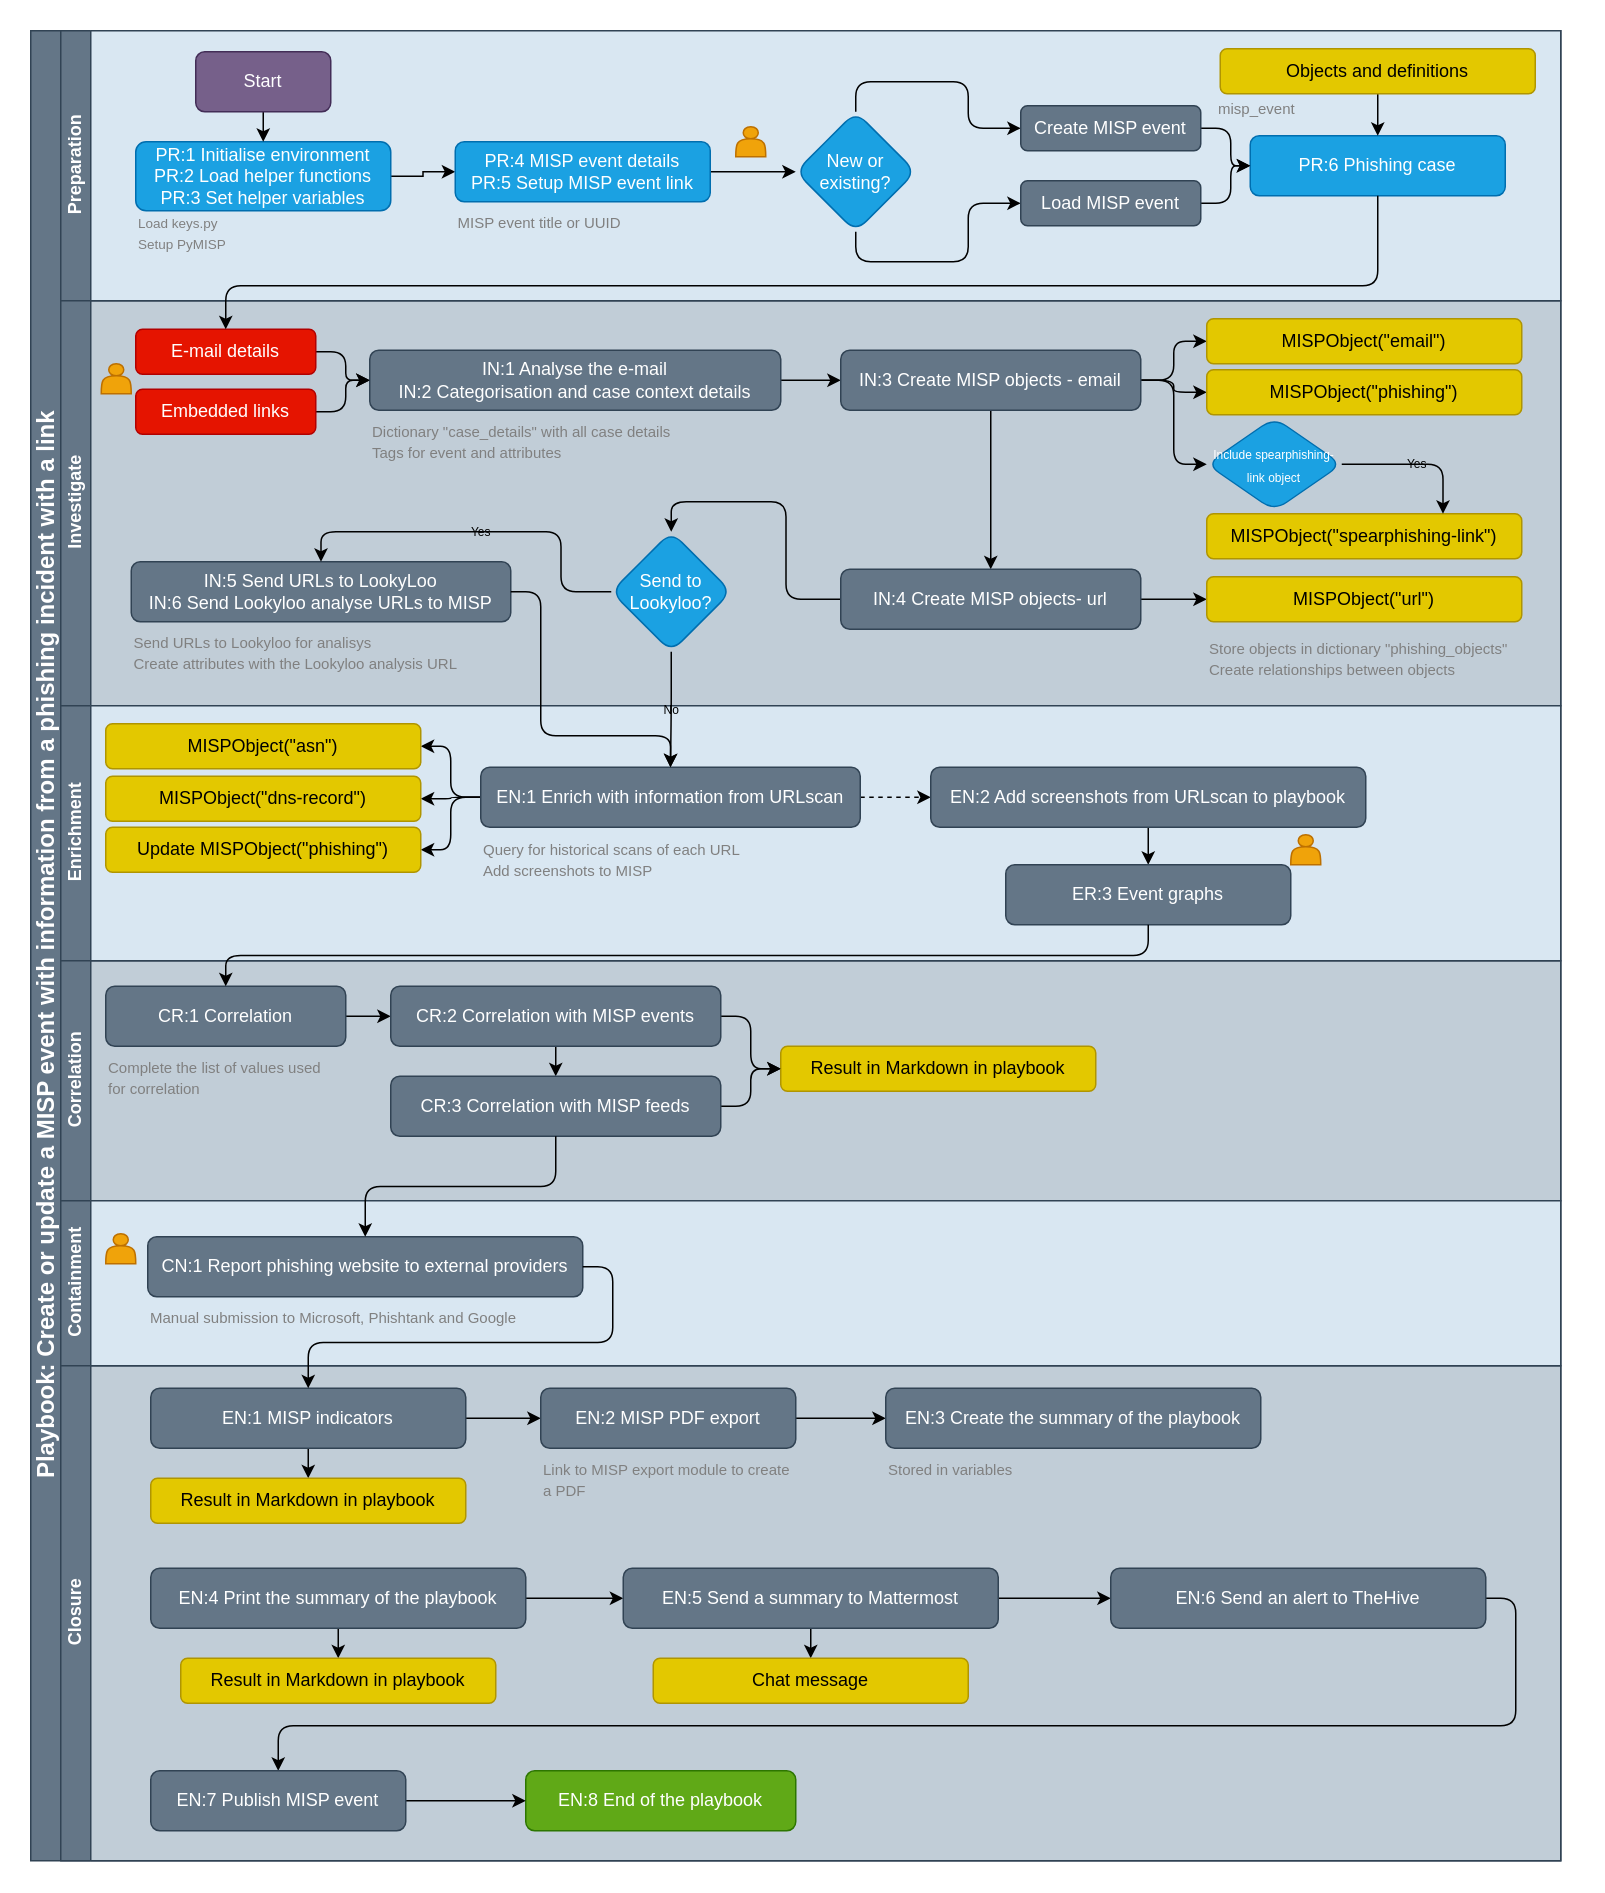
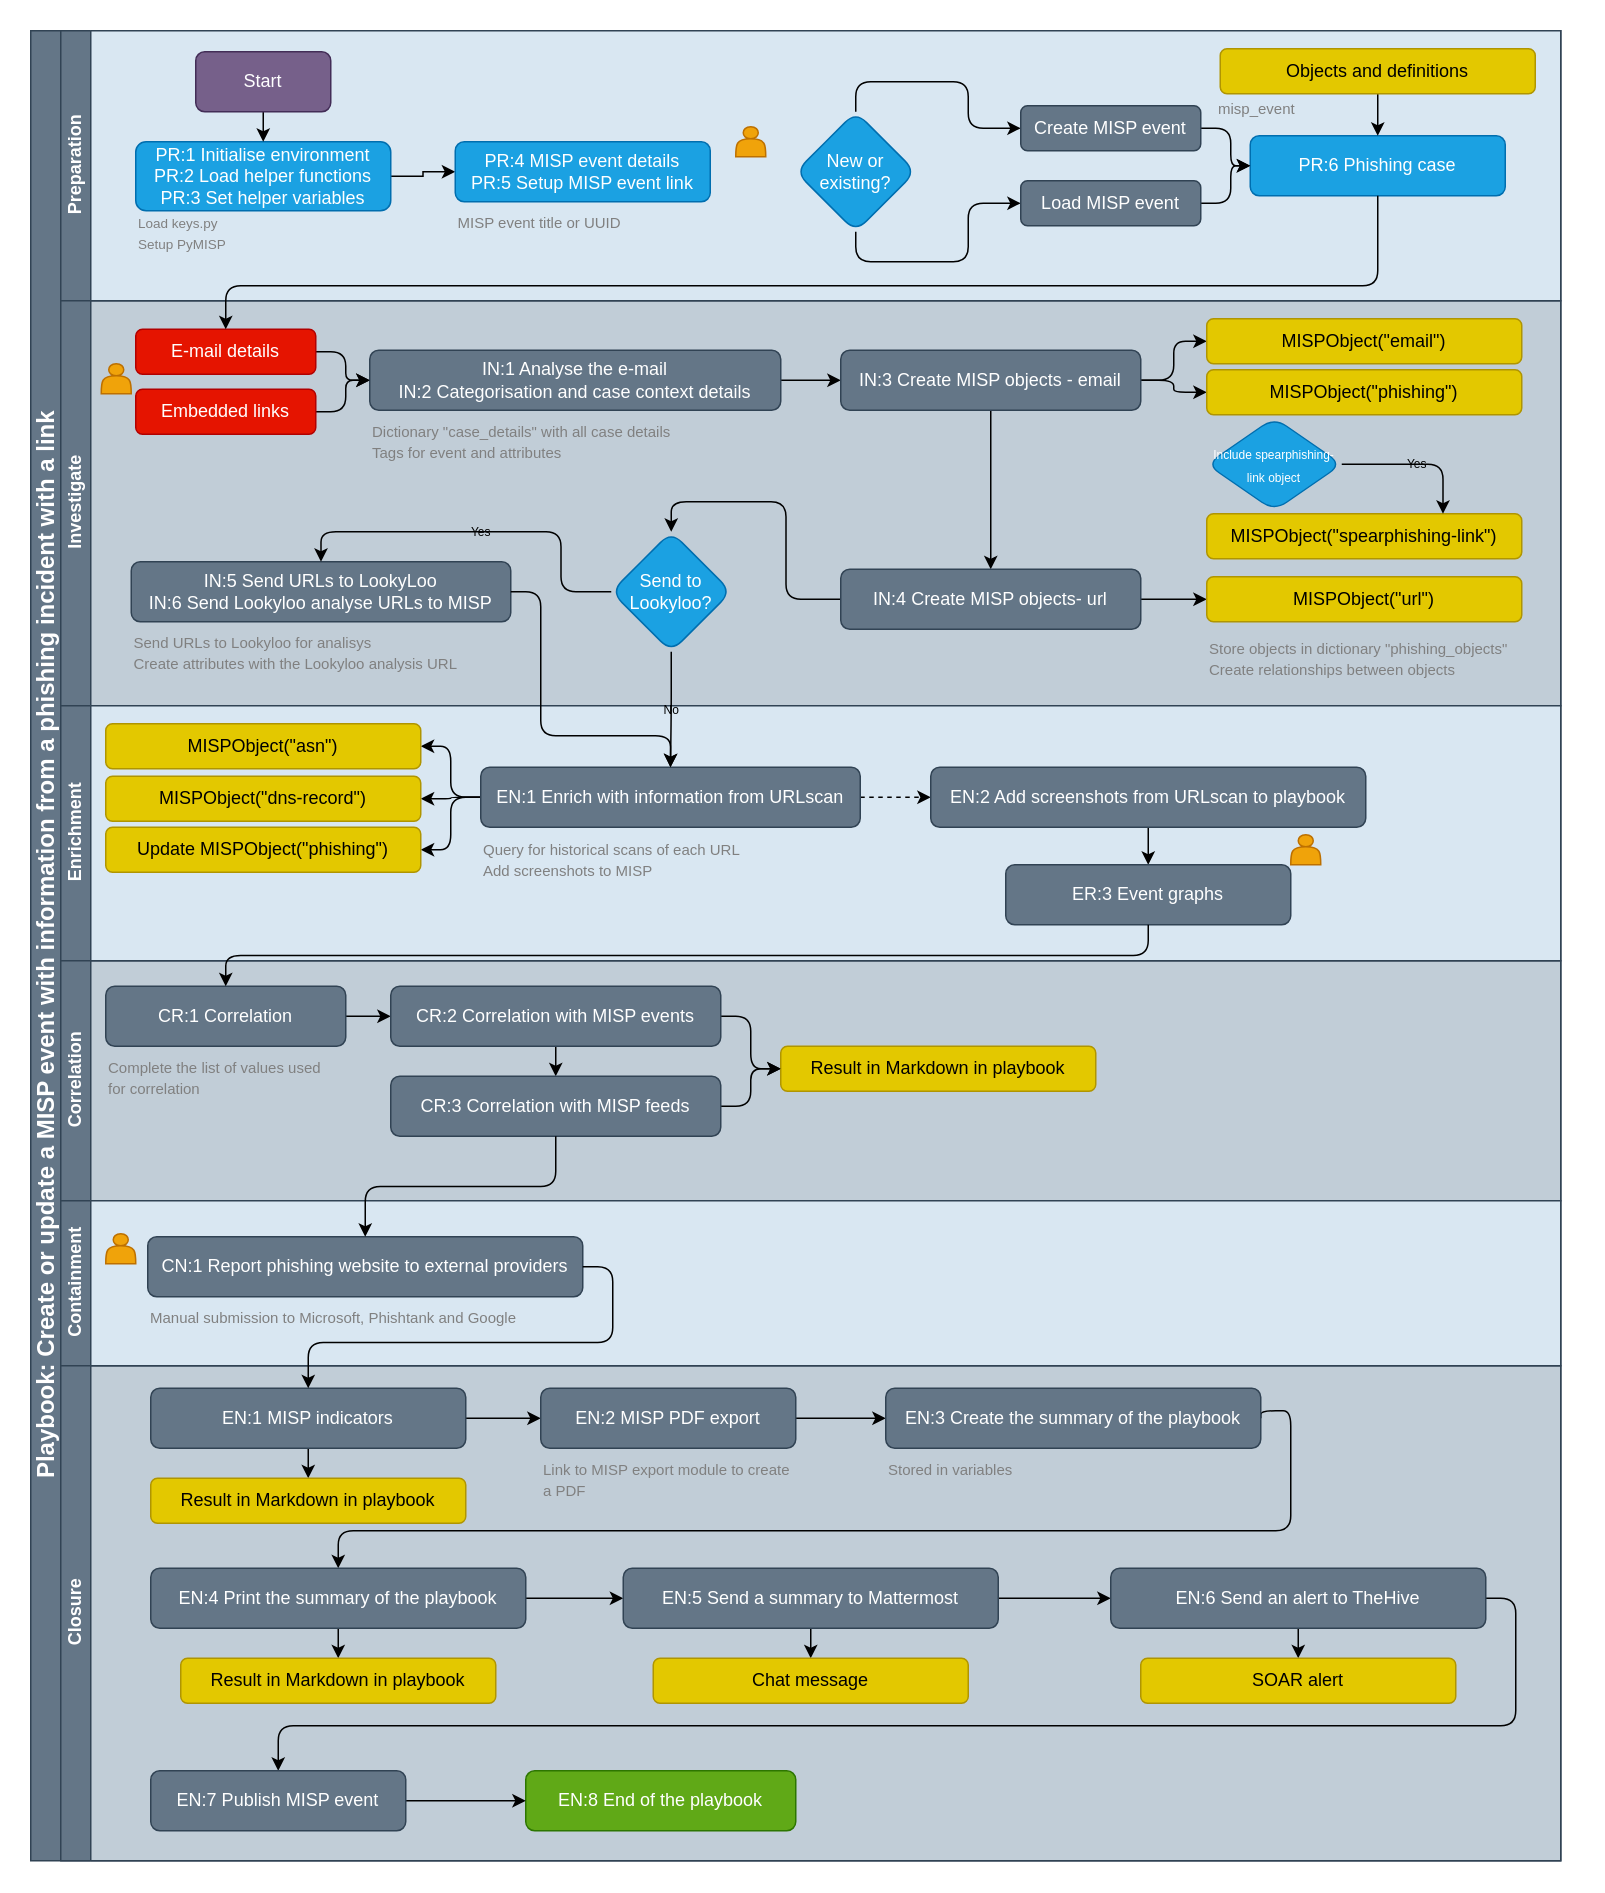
edge "PR:4 MISP event details PR:5 Setup MISP event link" -> "New or existing?": removed
edge "IN:3 Create MISP objects - email" -> "Include spearphishing-link object": removed
edge "EN:3 Create the summary of the playbook" -> "EN:4 Print the summary of the playbook": added
edge "EN:6 Send an alert to TheHive" -> "SOAR alert": added
node "SOAR alert": added
